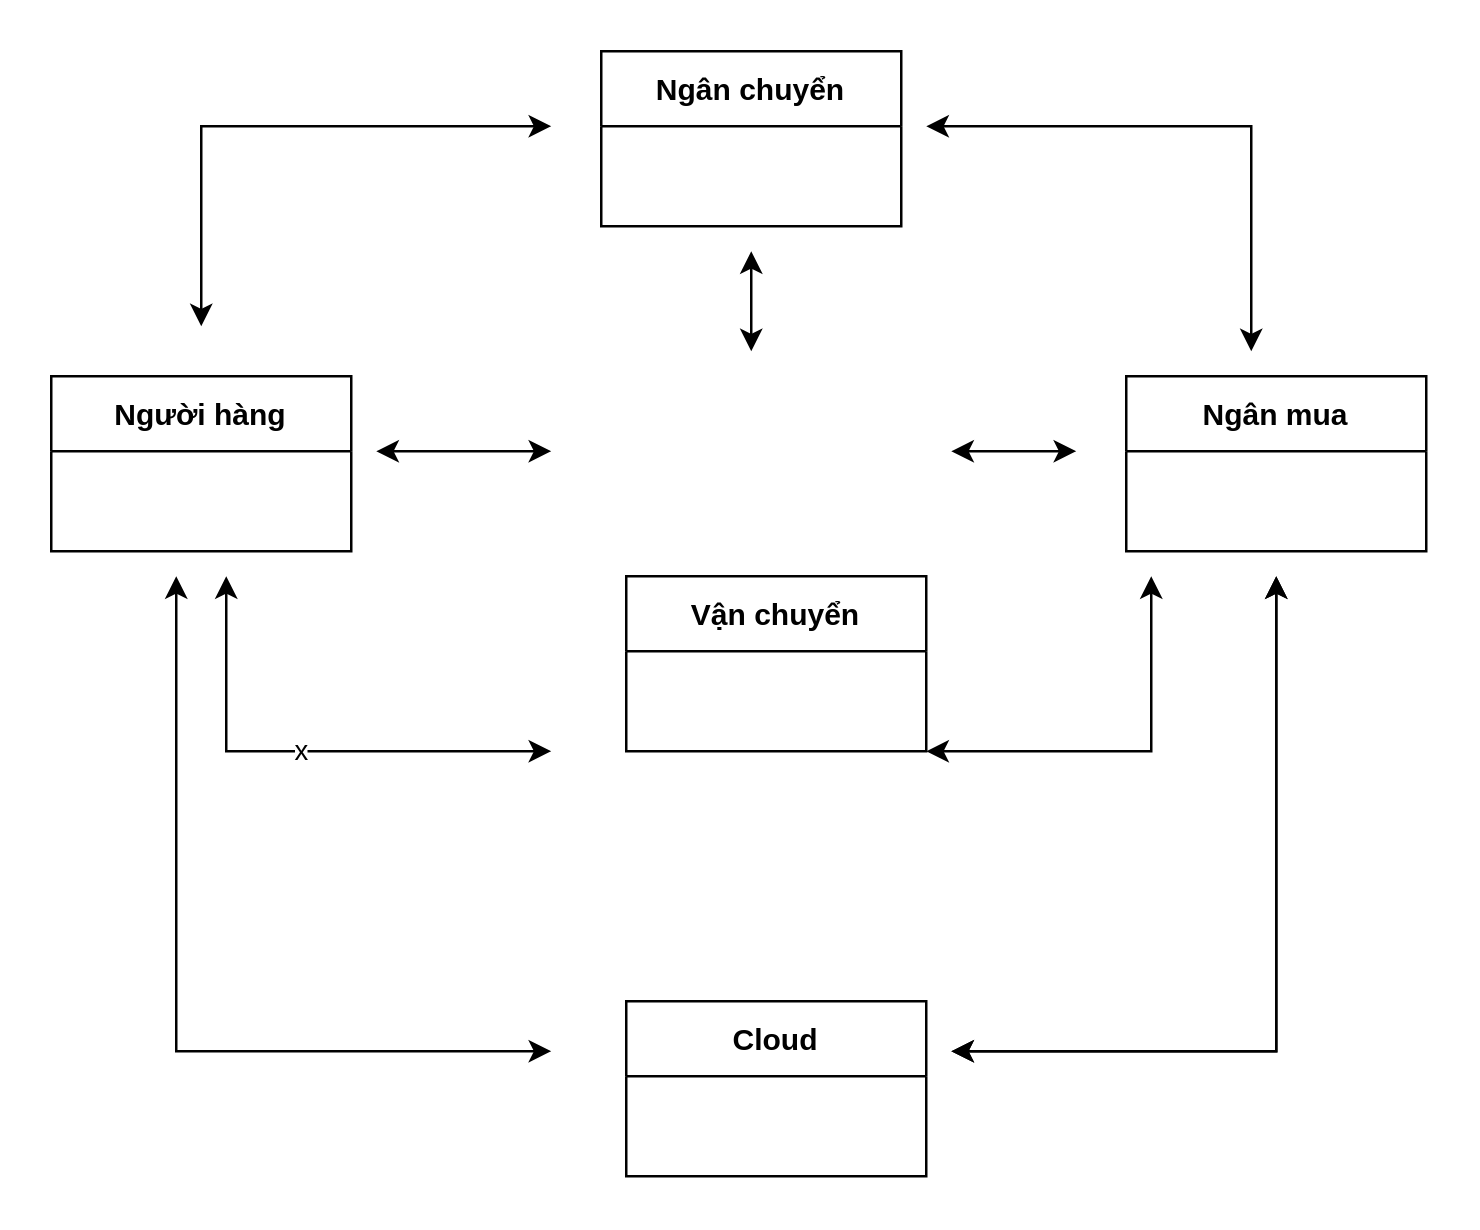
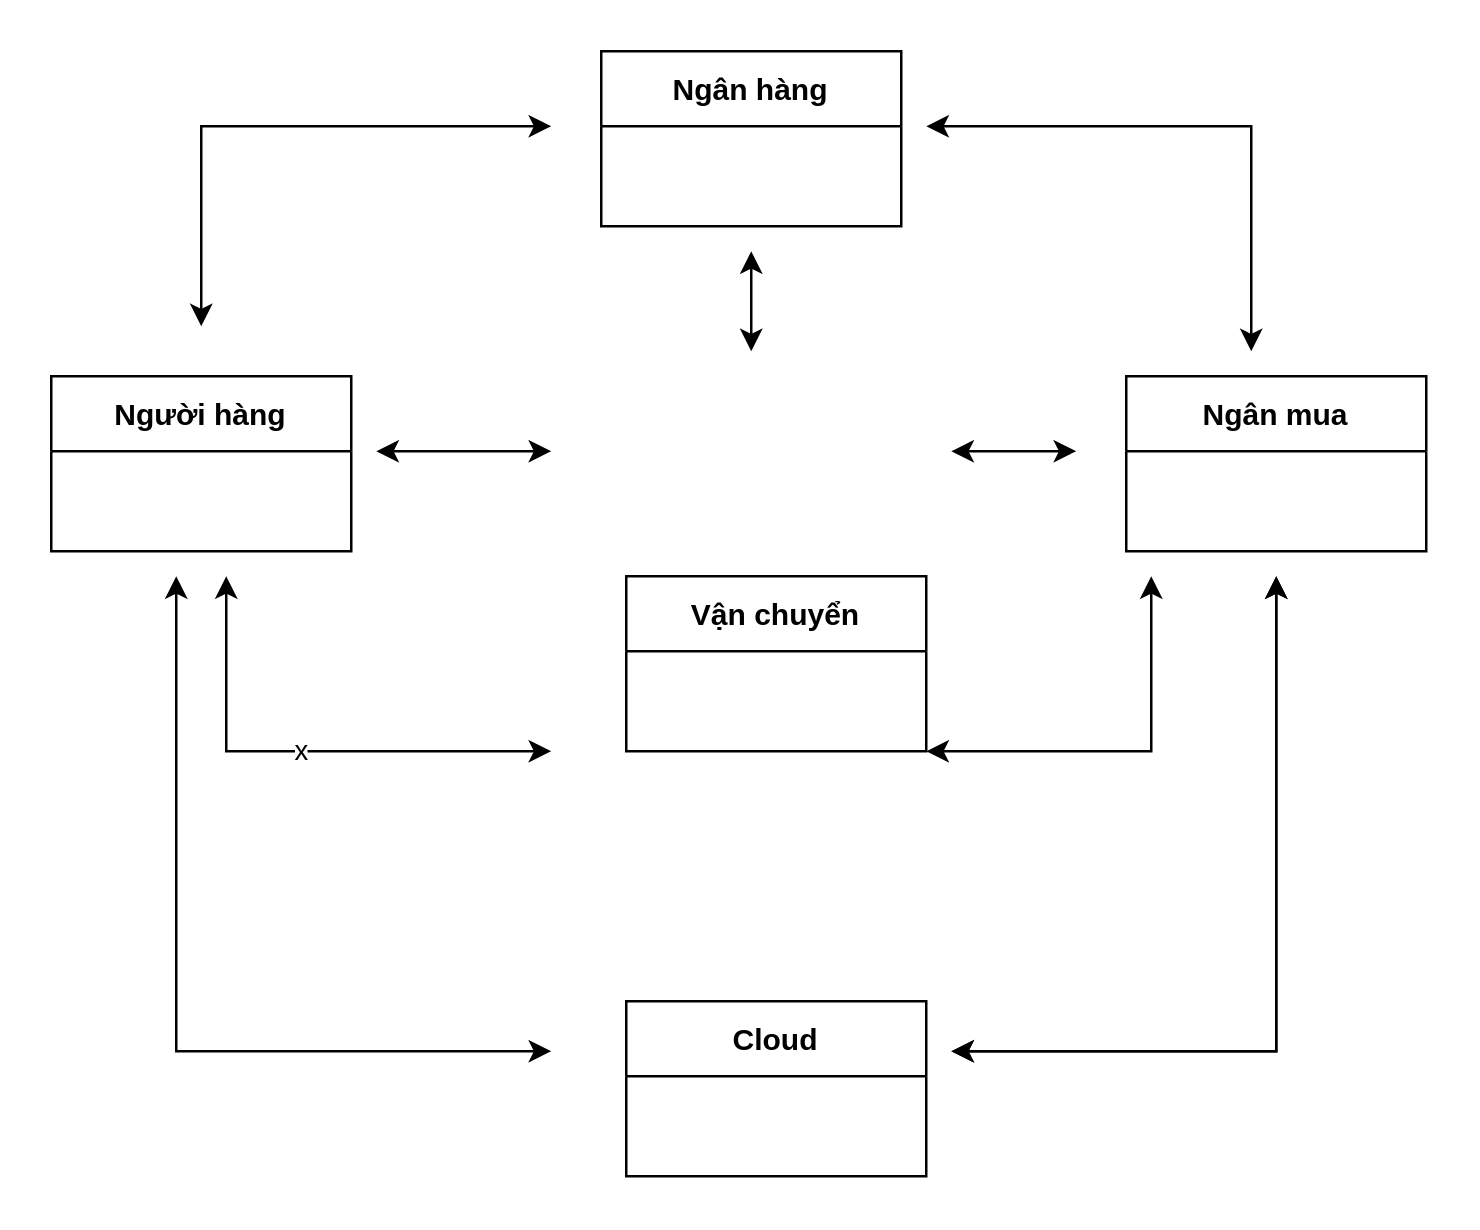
node "Ngân chuyển": label "Ngân chuyển" -> "Ngân hàng"
